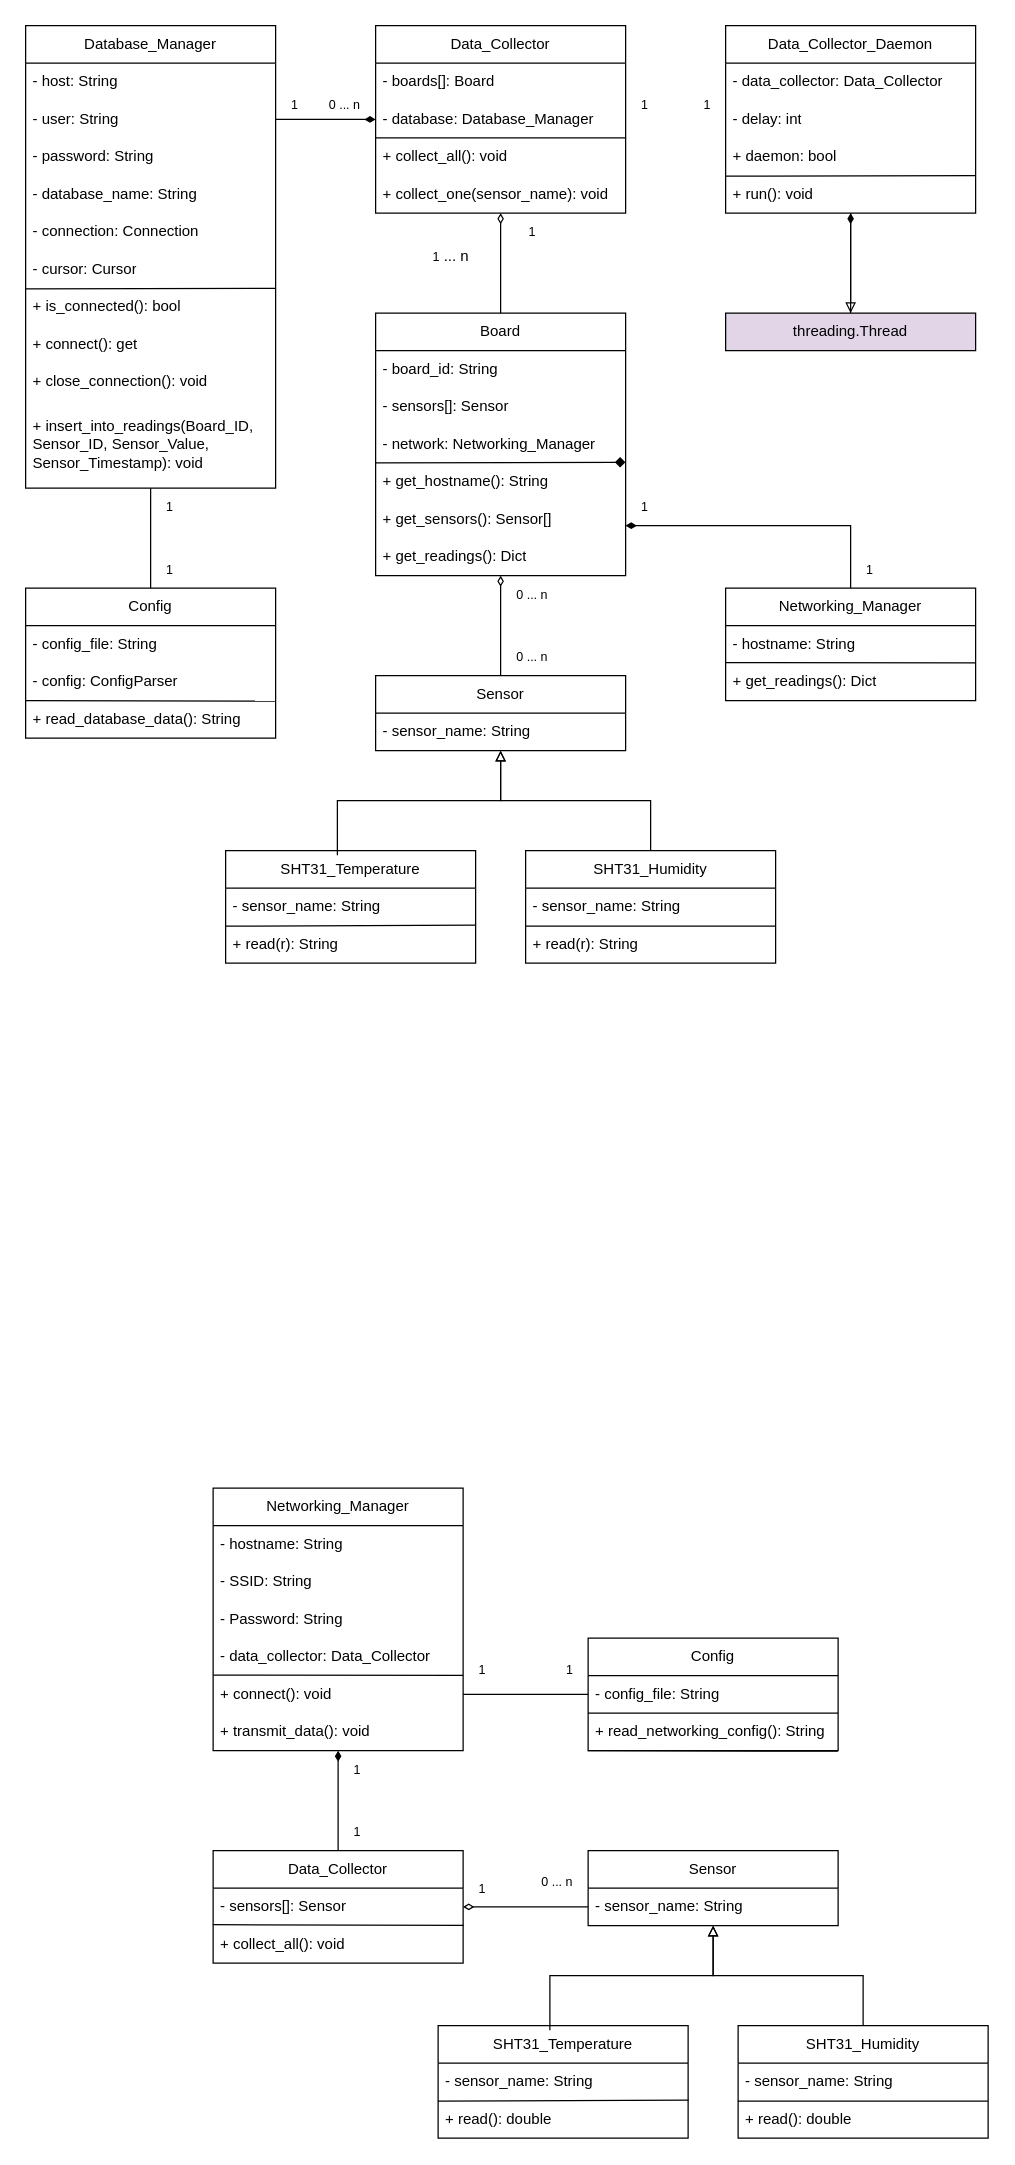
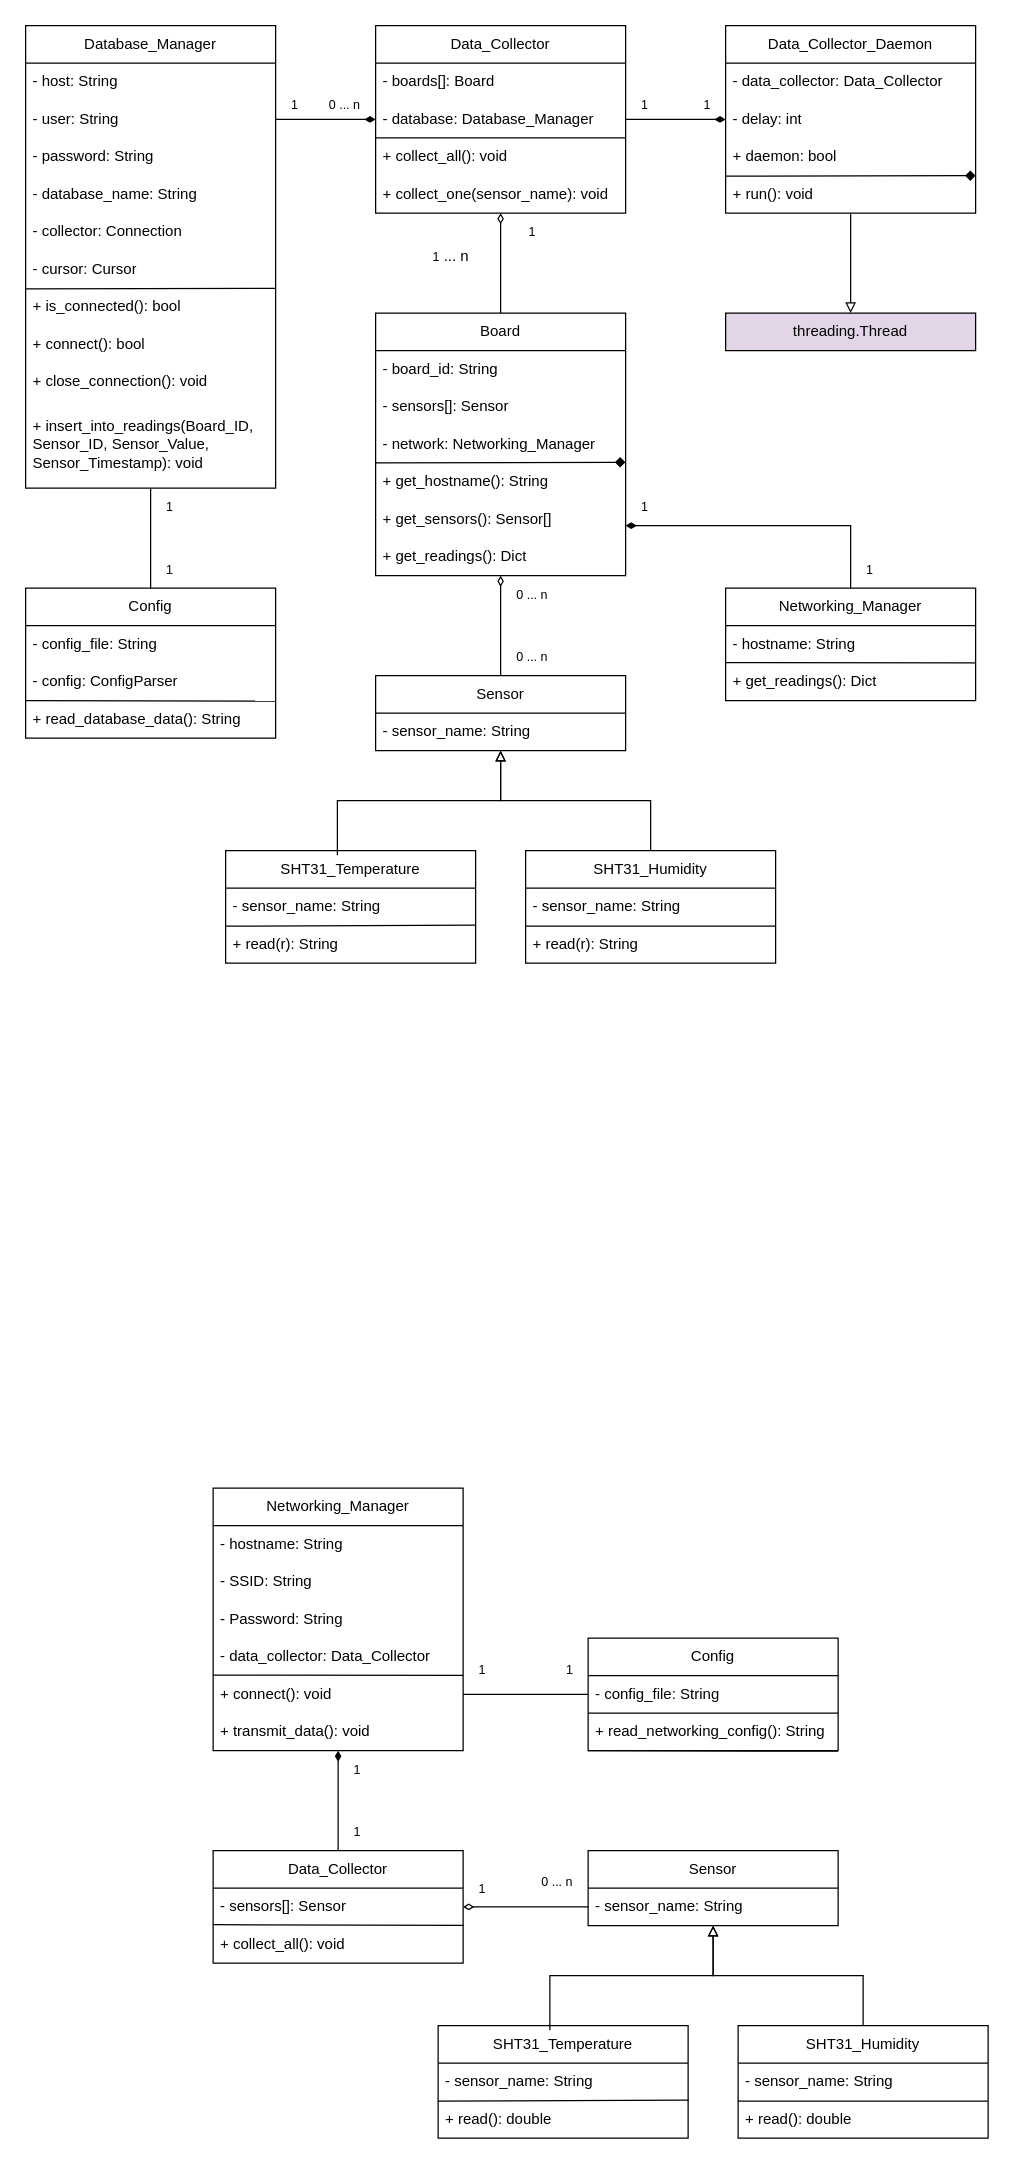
edge "+ daemon: bool" -- "+ run(): void": arrowhead none -> diamond
node "- connection: Connection": label "- connection: Connection" -> "- collector: Connection"
edge "threading.Thread" -> "Data_Collector_Daemon": now "- database: Database_Manager" -> "Data_Collector_Daemon"
node "+ connect(): get": label "+ connect(): get" -> "+ connect(): bool"
